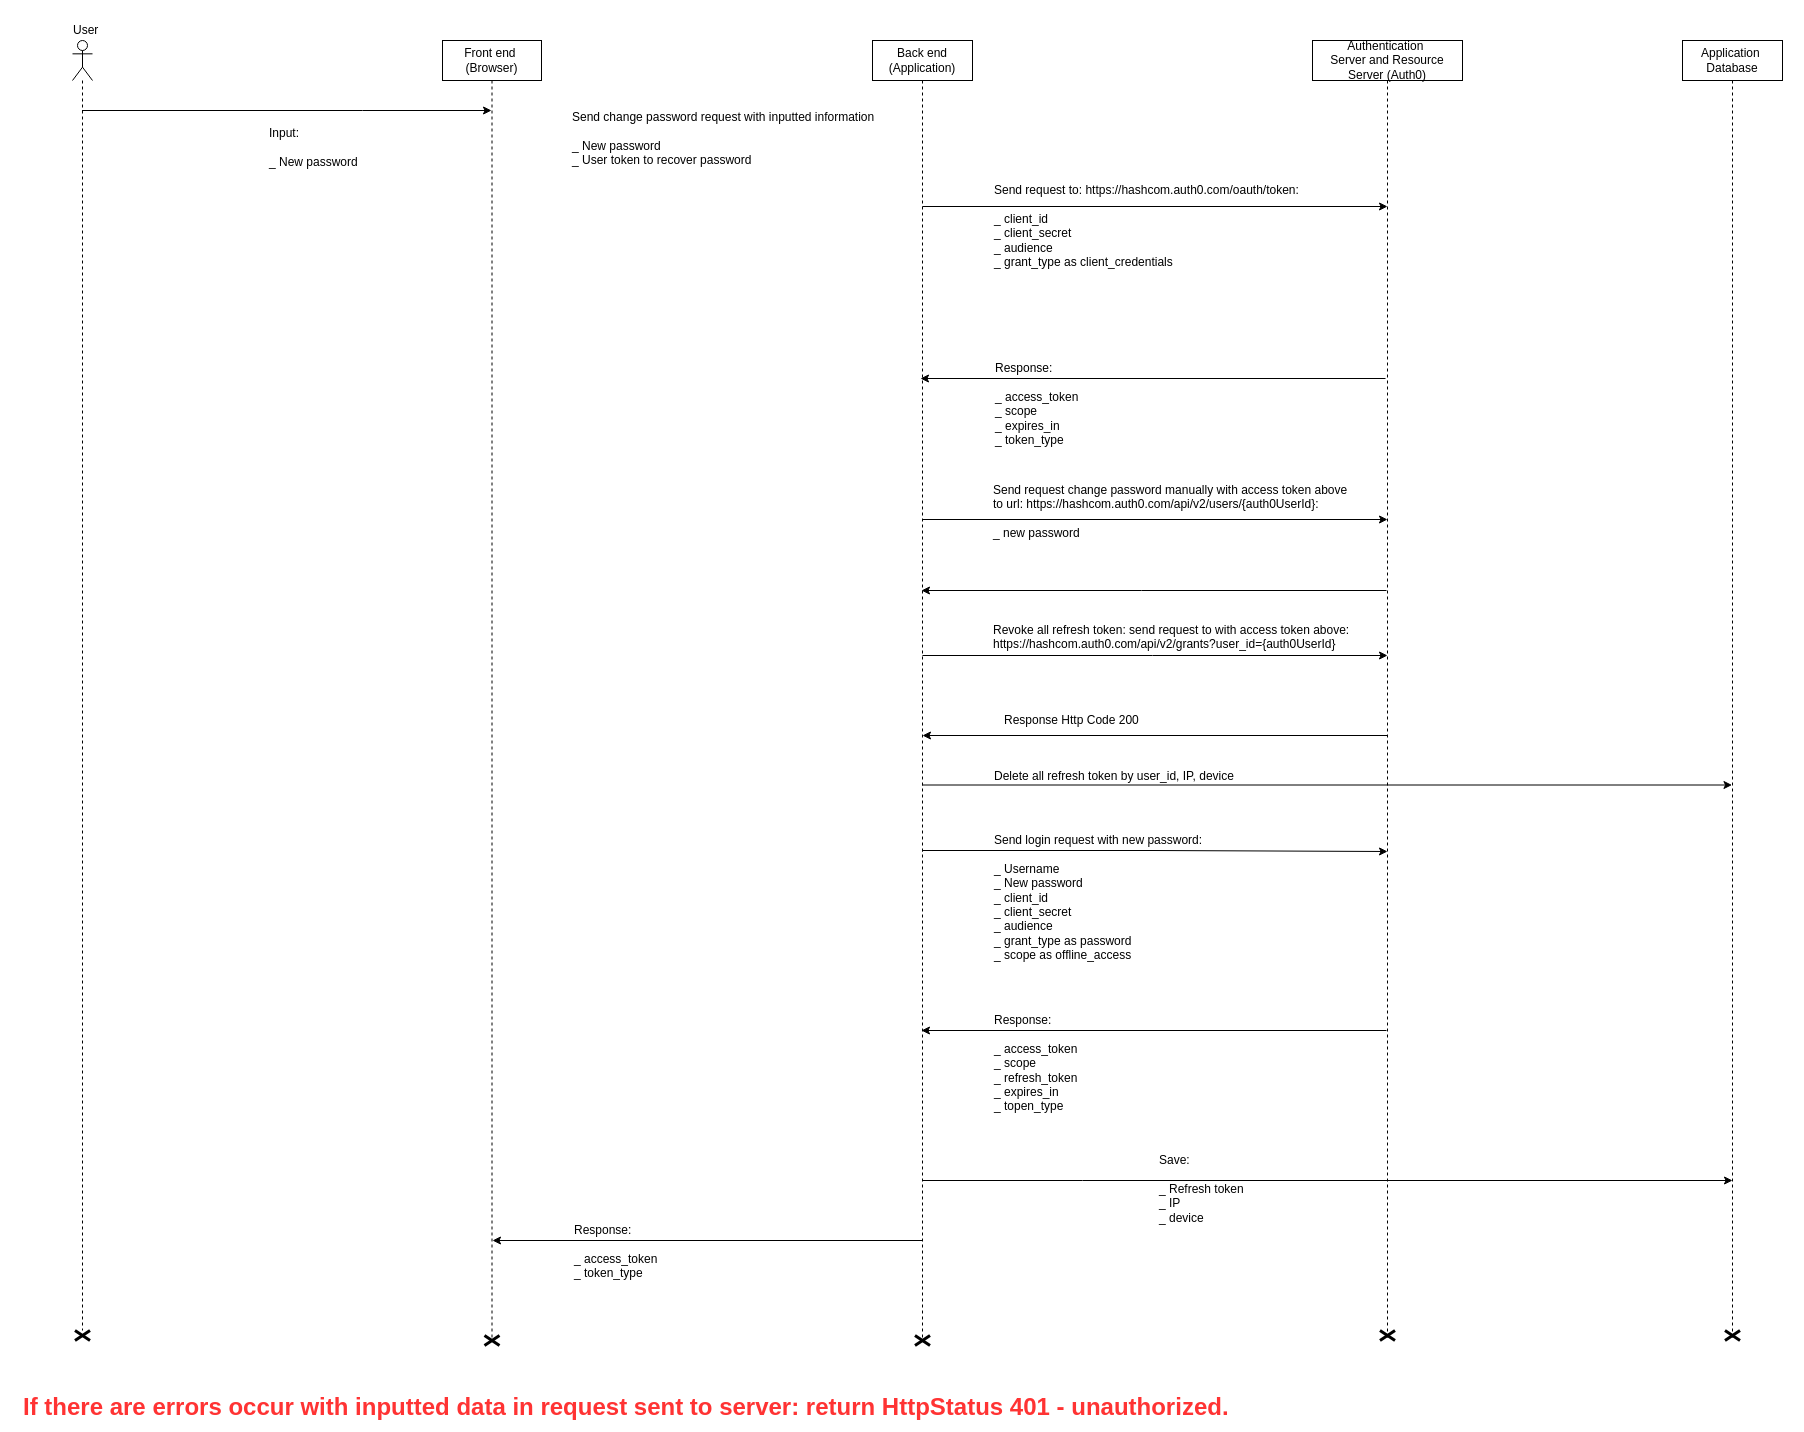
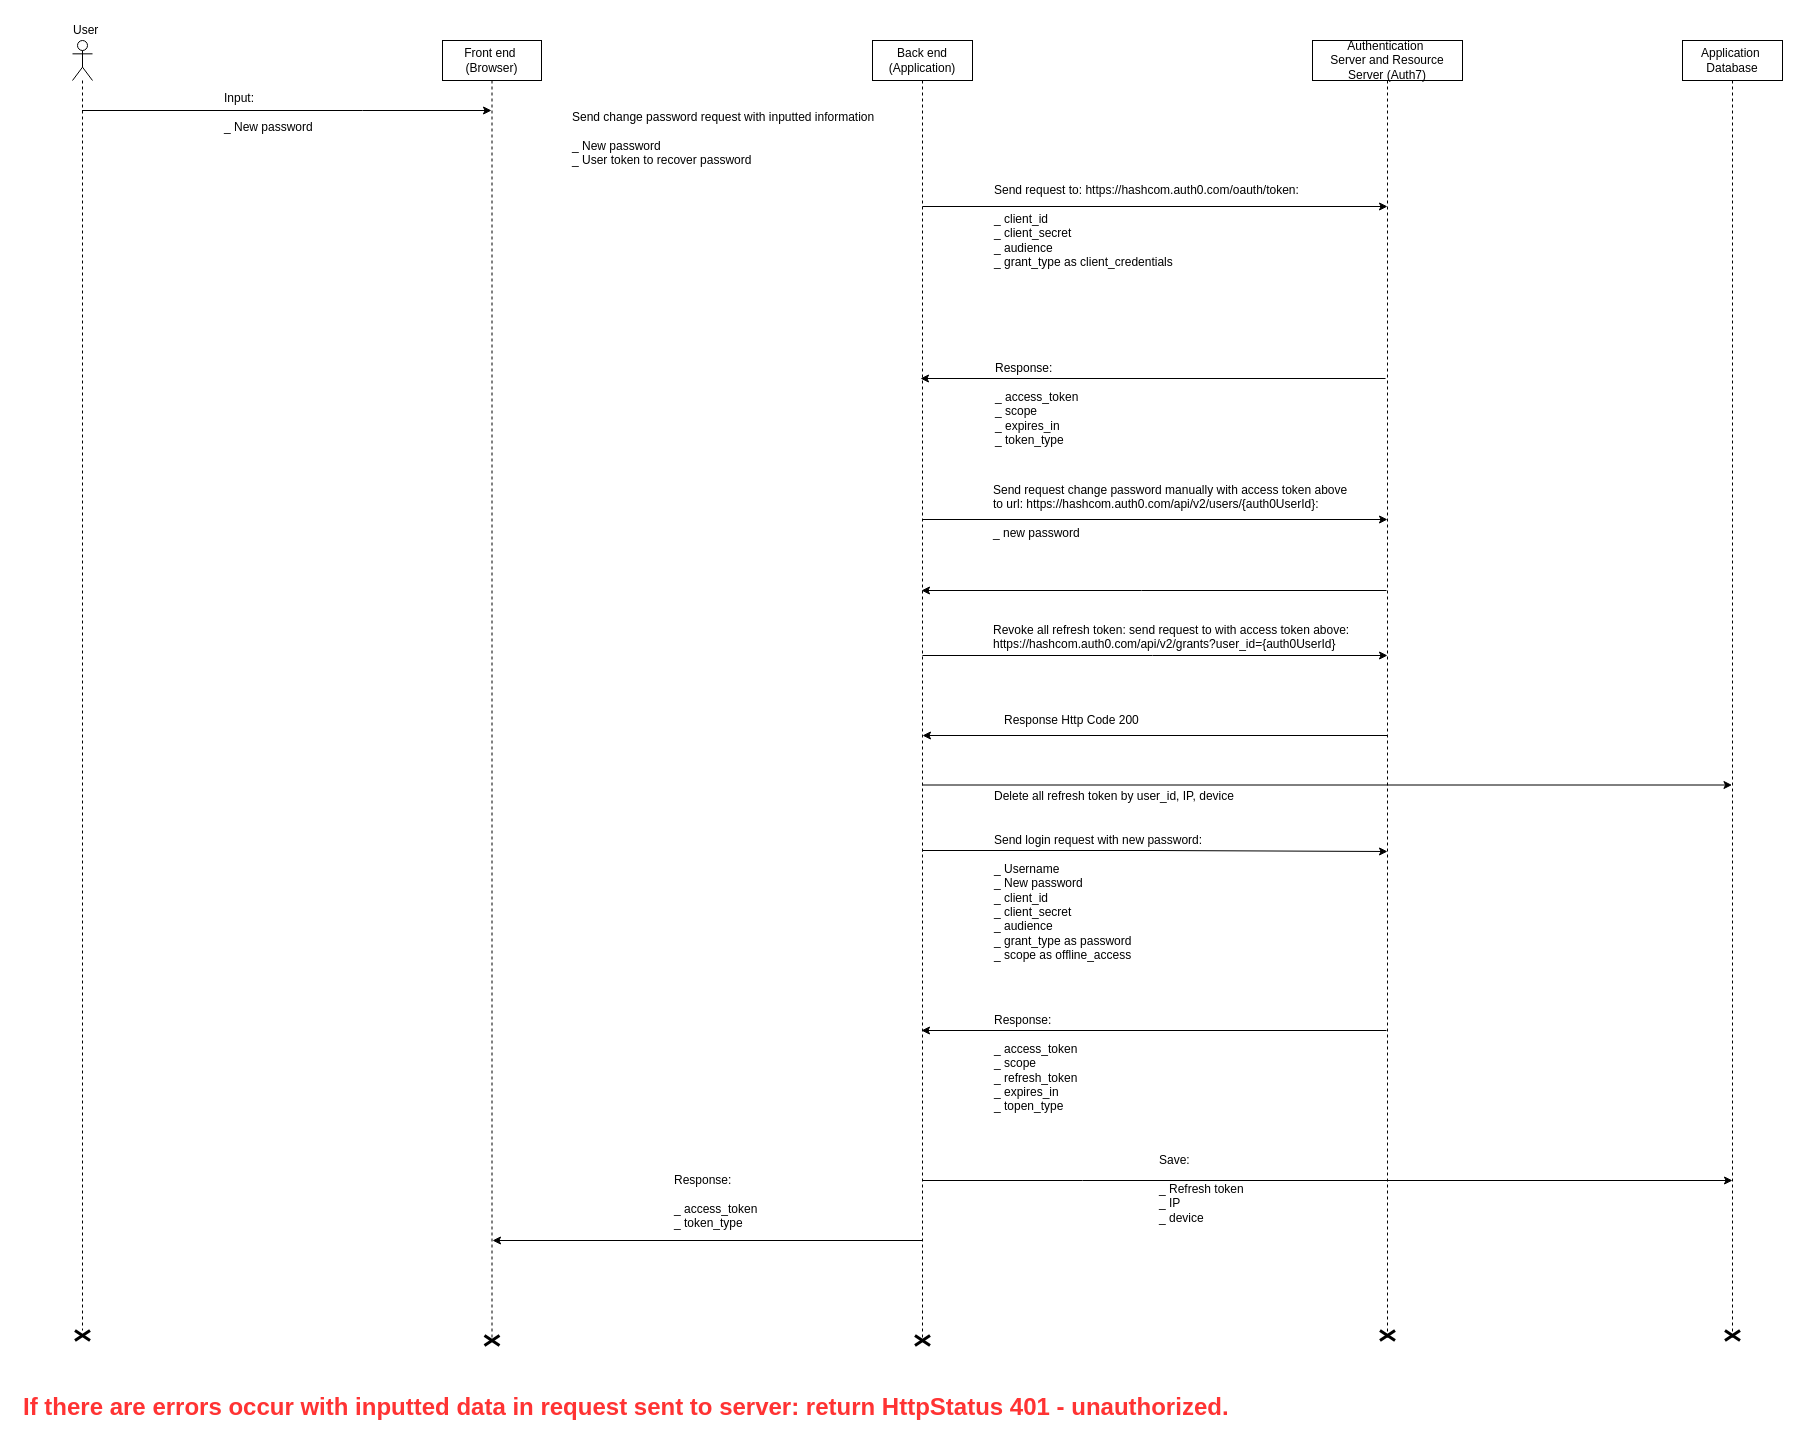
node "Authentication Server and Resource Server (Auth0)": label "Authentication Server and Resource Server (Auth0)" -> "Authentication Server and Resource Server (Auth7)"
node "Input: _ New password": moved (318, 154) -> (273, 119)
node "Delete all refresh token by user_id, IP, device": moved (1122, 777) -> (1122, 797)
node "Response: _ access_token _ token_type": moved (623, 1251) -> (723, 1201)
